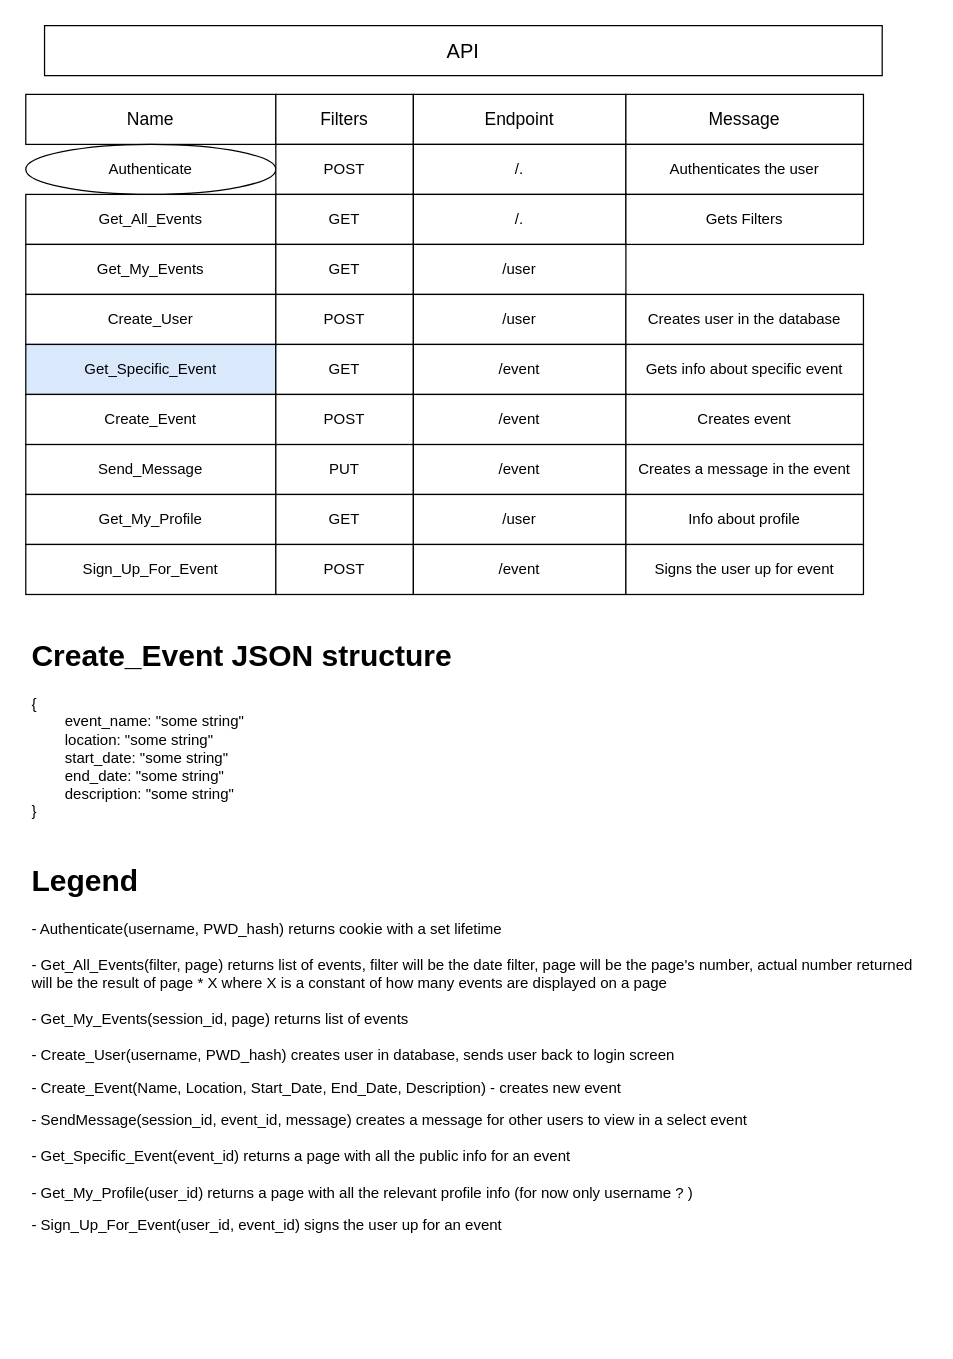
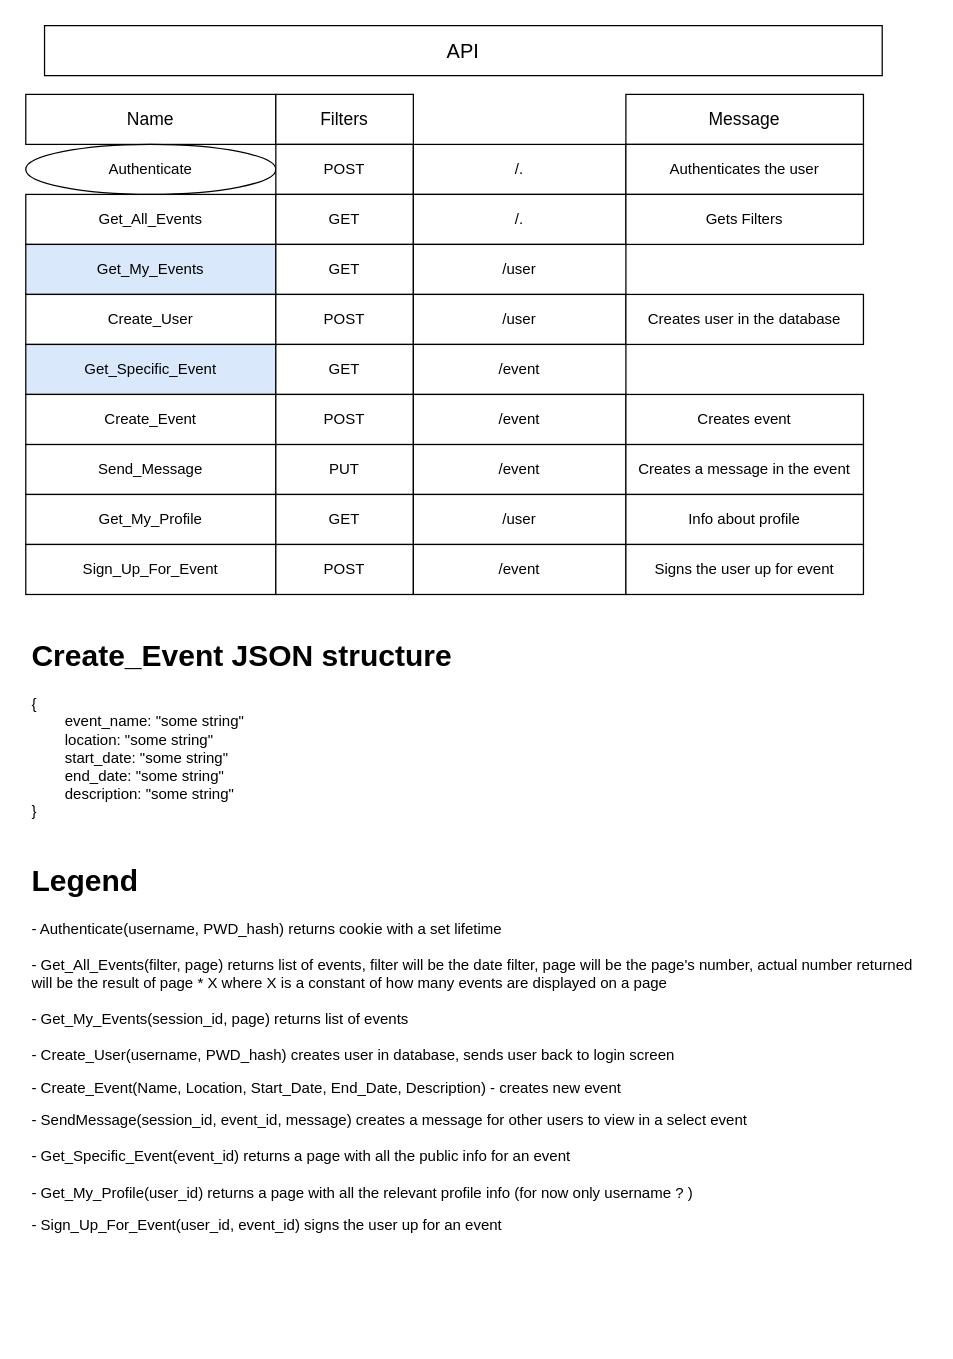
node "Endpoint": removed
node "Get_My_Events": fillcolor #ffffff -> #dae8fc
node "Gets info about specific event": removed
